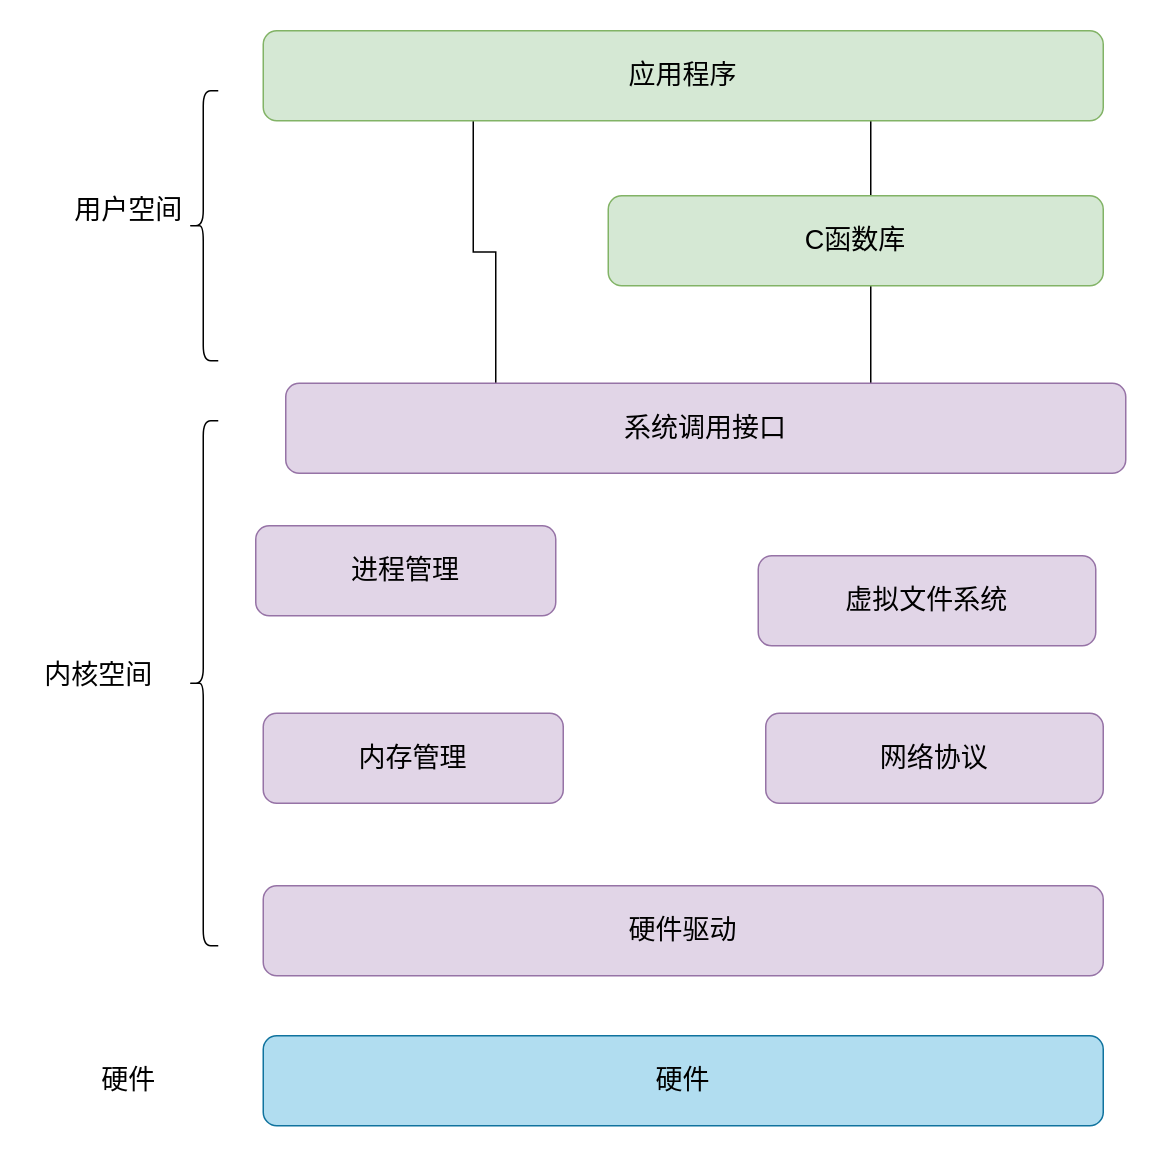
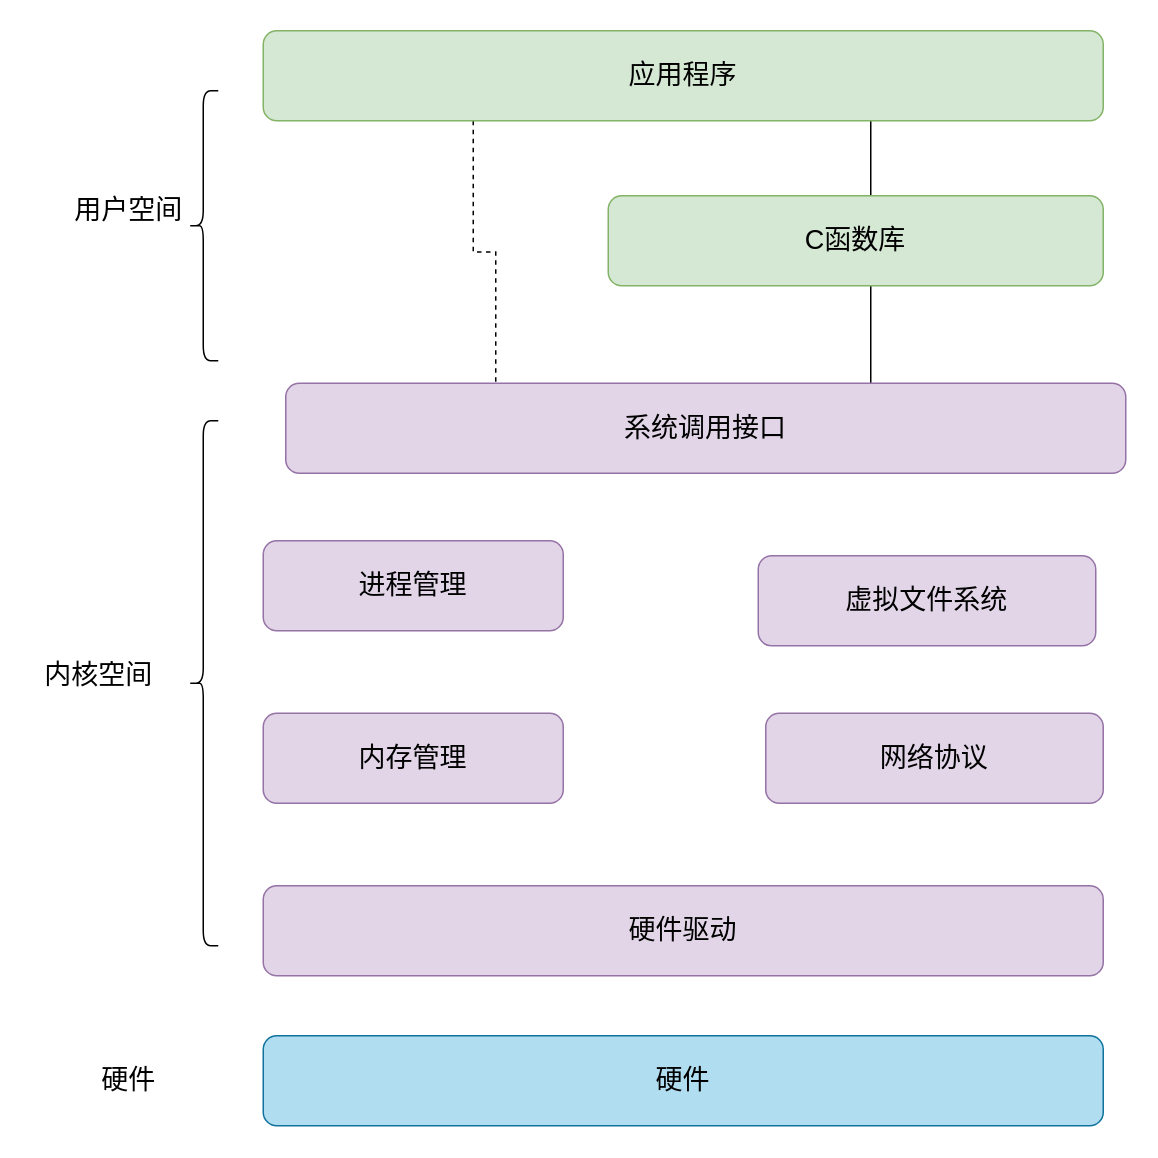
edge "应用程序" -- "系统调用接口": style solid -> dashed
node "进程管理": moved (406, 571) -> (413, 586)
